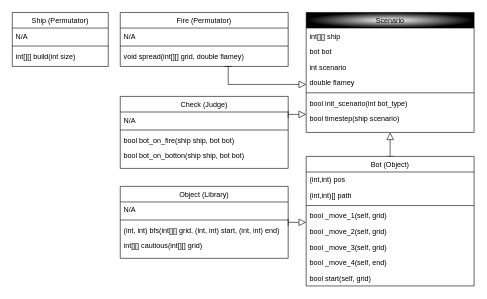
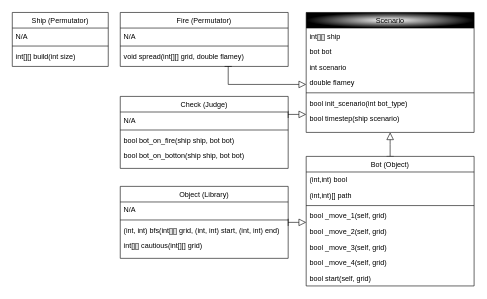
node "(int,int) pos": label "(int,int) pos" -> "(int,int) bool"
node "bool _move_4(self, end)": label "bool _move_4(self, end)" -> "bool _move_4(self, grid)"
